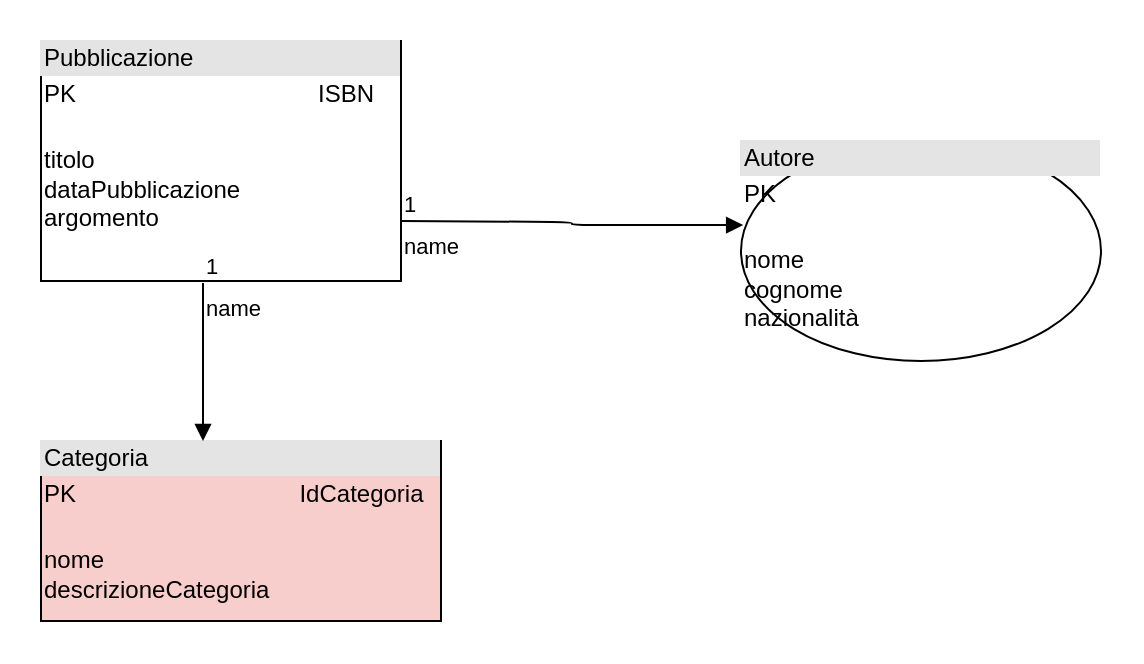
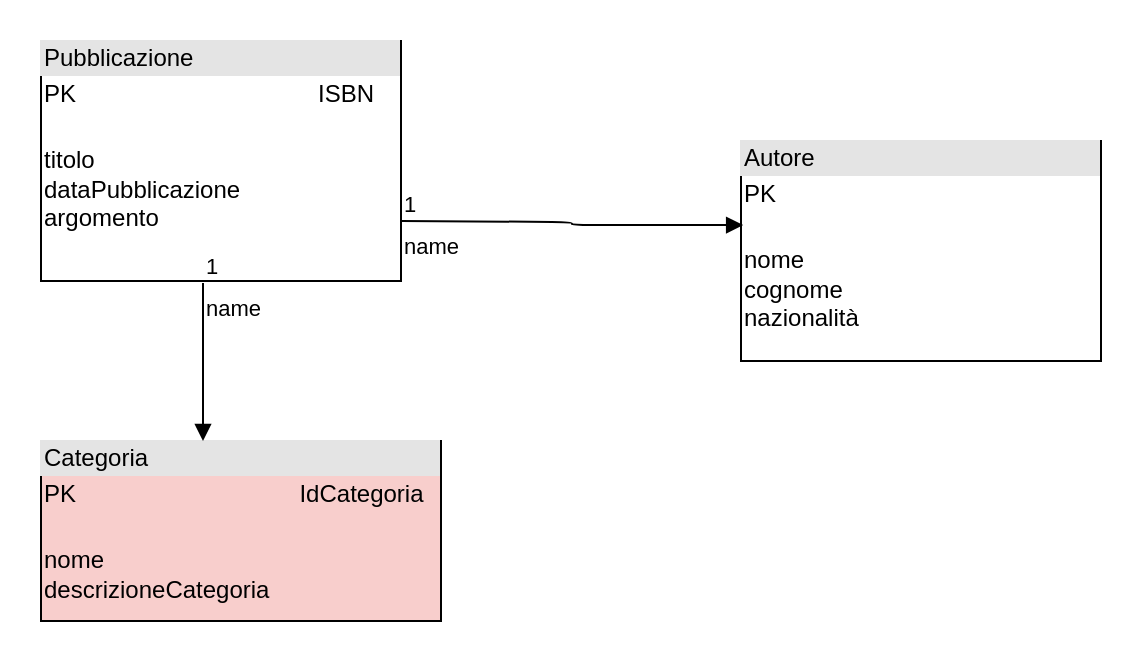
node "Autore PK nome cognome nazionalità": shape ellipse -> rectangle
